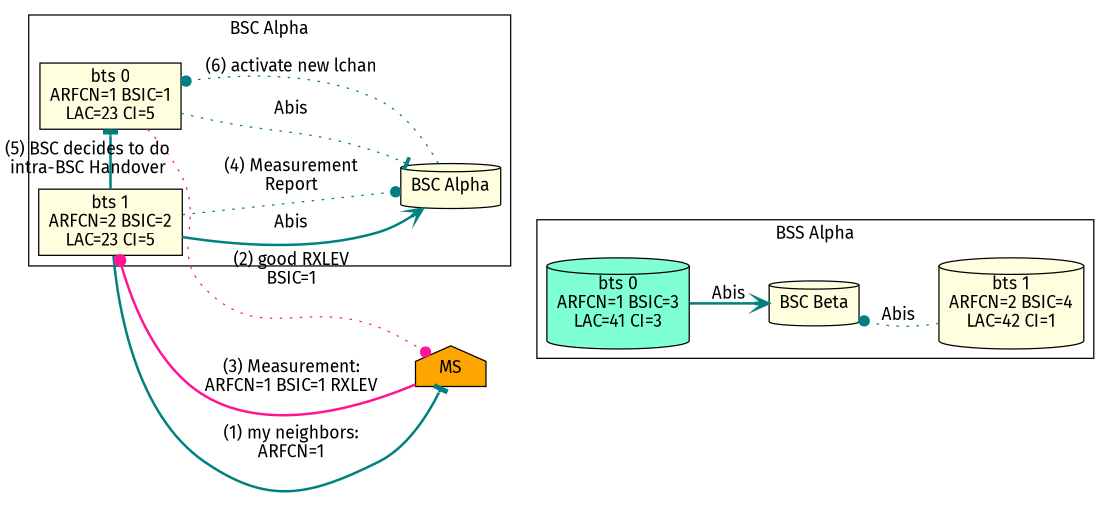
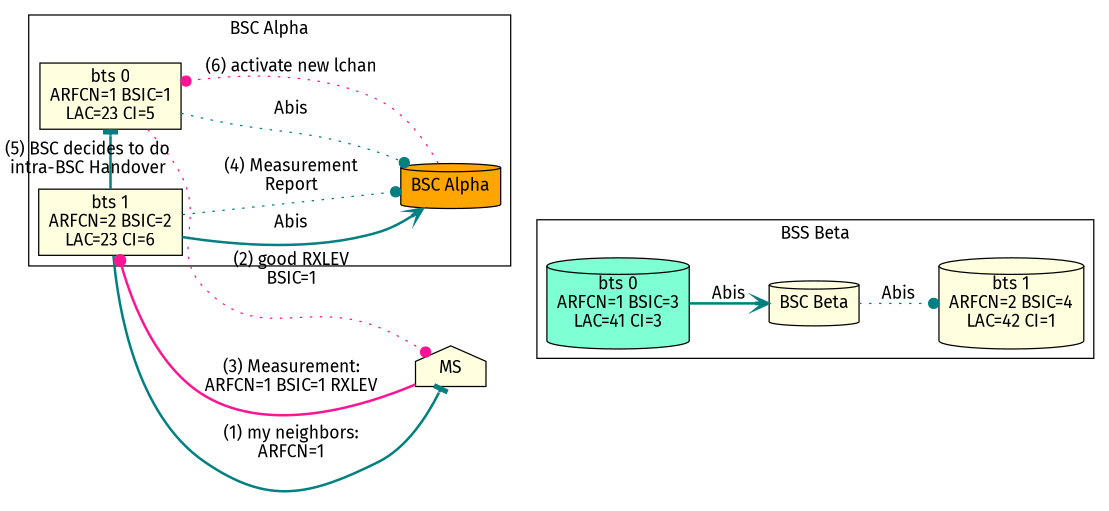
edge "BSC Alpha" -> "bts 0 ARFCN=1 BSIC=1 LAC=23 CI=5": color teal -> deeppink
edge "bts 0 ARFCN=1 BSIC=1 LAC=23 CI=5" -> "BSC Alpha": arrowhead tee -> dot
node "BSC Alpha": fillcolor lightyellow -> orange
node "bts 1 ARFCN=2 BSIC=2 LAC=23 CI=5": label "bts 1 ARFCN=2 BSIC=2 LAC=23 CI=5" -> "bts 1 ARFCN=2 BSIC=2 LAC=23 CI=6"
cluster "BSS Alpha": label "BSS Alpha" -> "BSS Beta"
edge "bts 1 ARFCN=2 BSIC=4 LAC=42 CI=1" -> "BSC Beta": reversed
node "MS": fillcolor orange -> lightyellow
